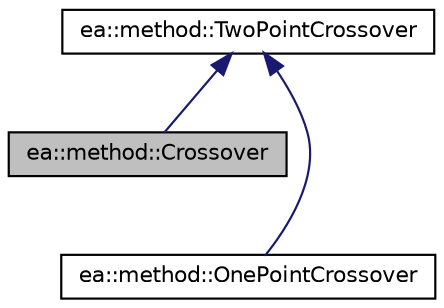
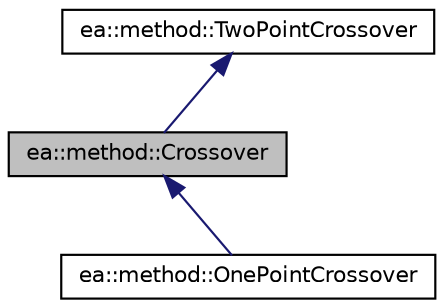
edge "ea::method::OnePointCrossover" -> "ea::method::TwoPointCrossover": now "ea::method::OnePointCrossover" -> "ea::method::Crossover"
